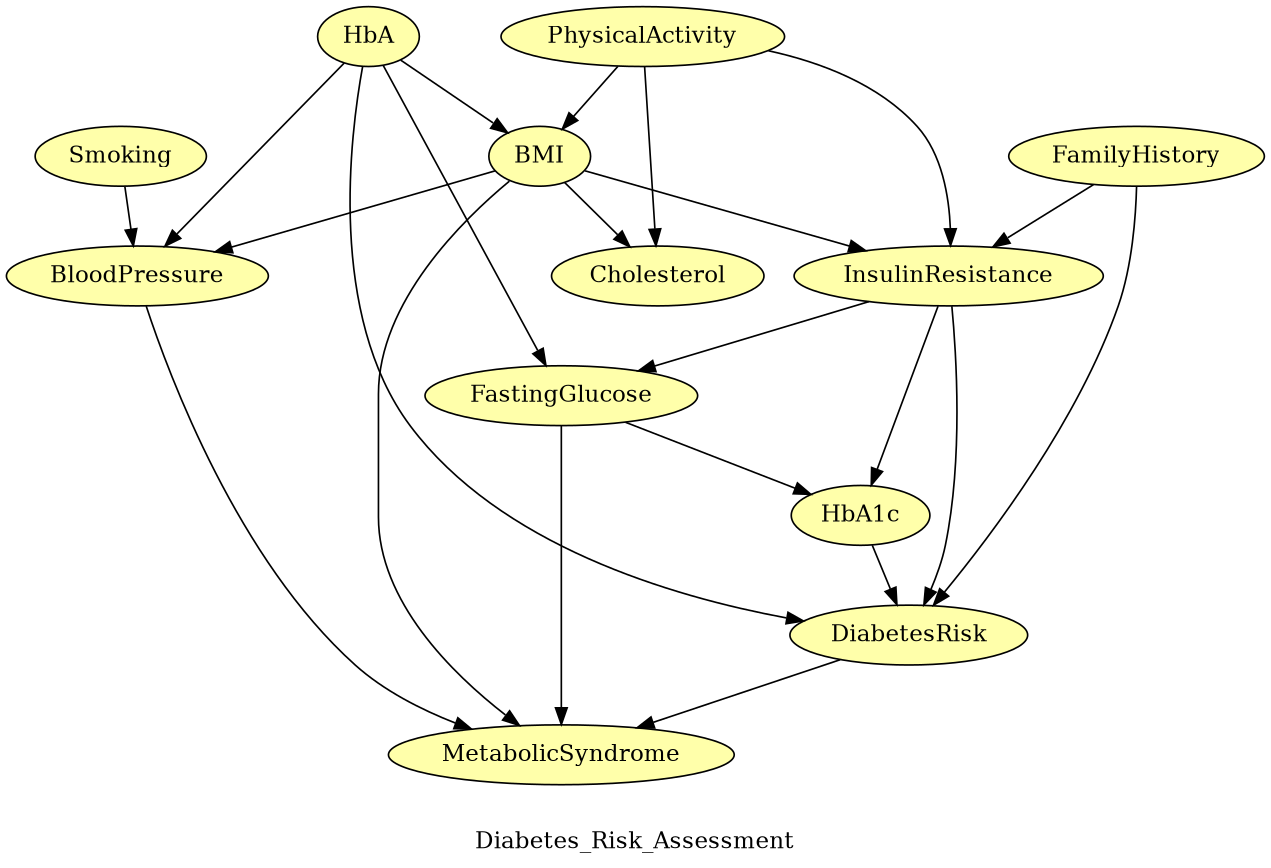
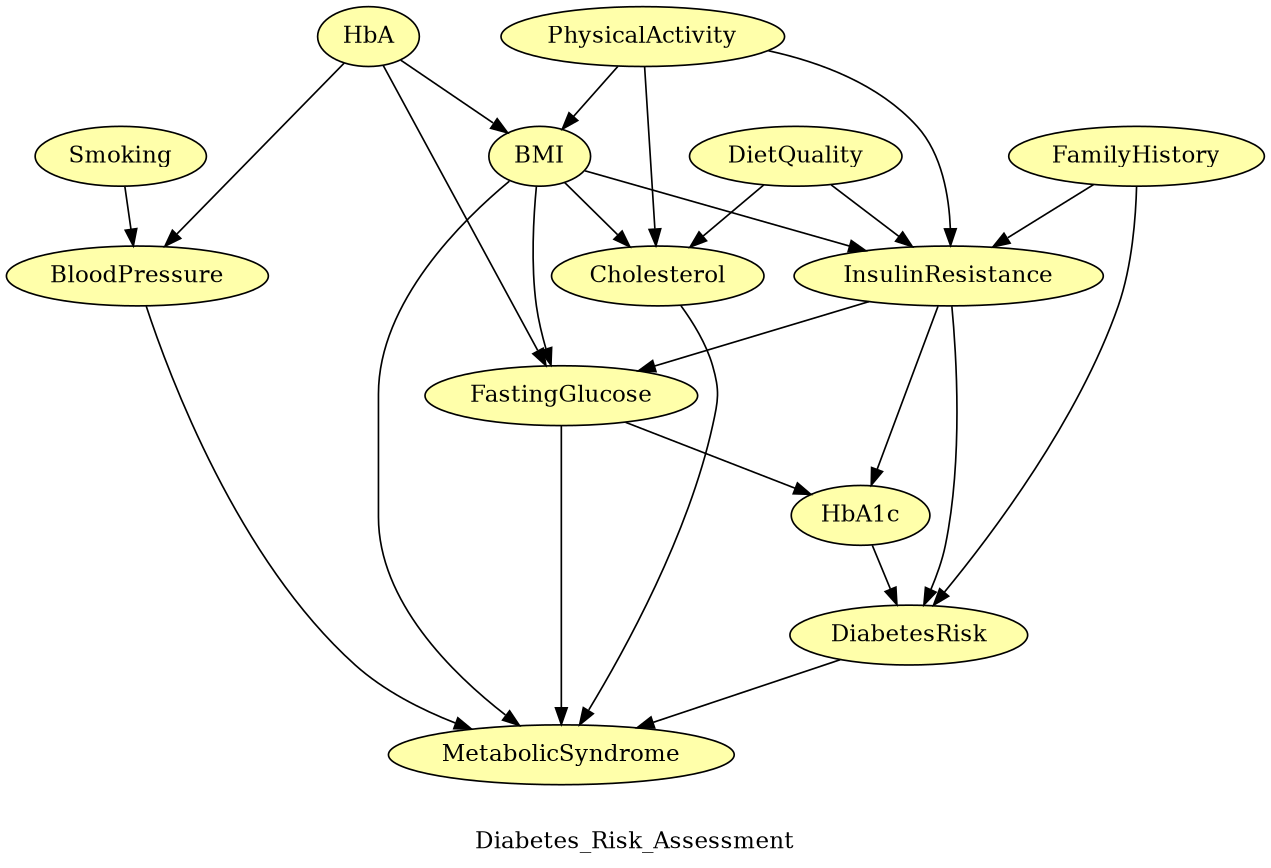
node "DietQuality": added
edge "BMI" -> "BloodPressure": now "BMI" -> "FastingGlucose"
edge "HbA" -> "DiabetesRisk": removed
edge "Cholesterol" -> "MetabolicSyndrome": added
